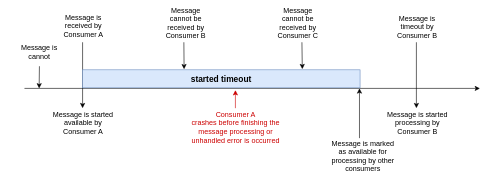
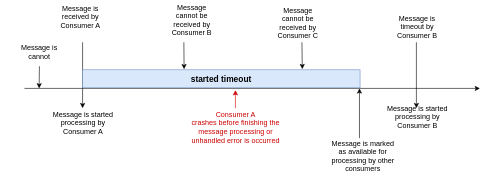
node "Message cannot be received by Consumer B": moved (186, 23) -> (192, 20)
node "Message is received by Consumer A": moved (83, 26) -> (80, 17)
node "Message is started available by Consumer A": label "Message is started available by Consumer A" -> "Message is started processing by Consumer A"
node "Message is started processing by Consumer B": moved (418, 123) -> (418, 117)
